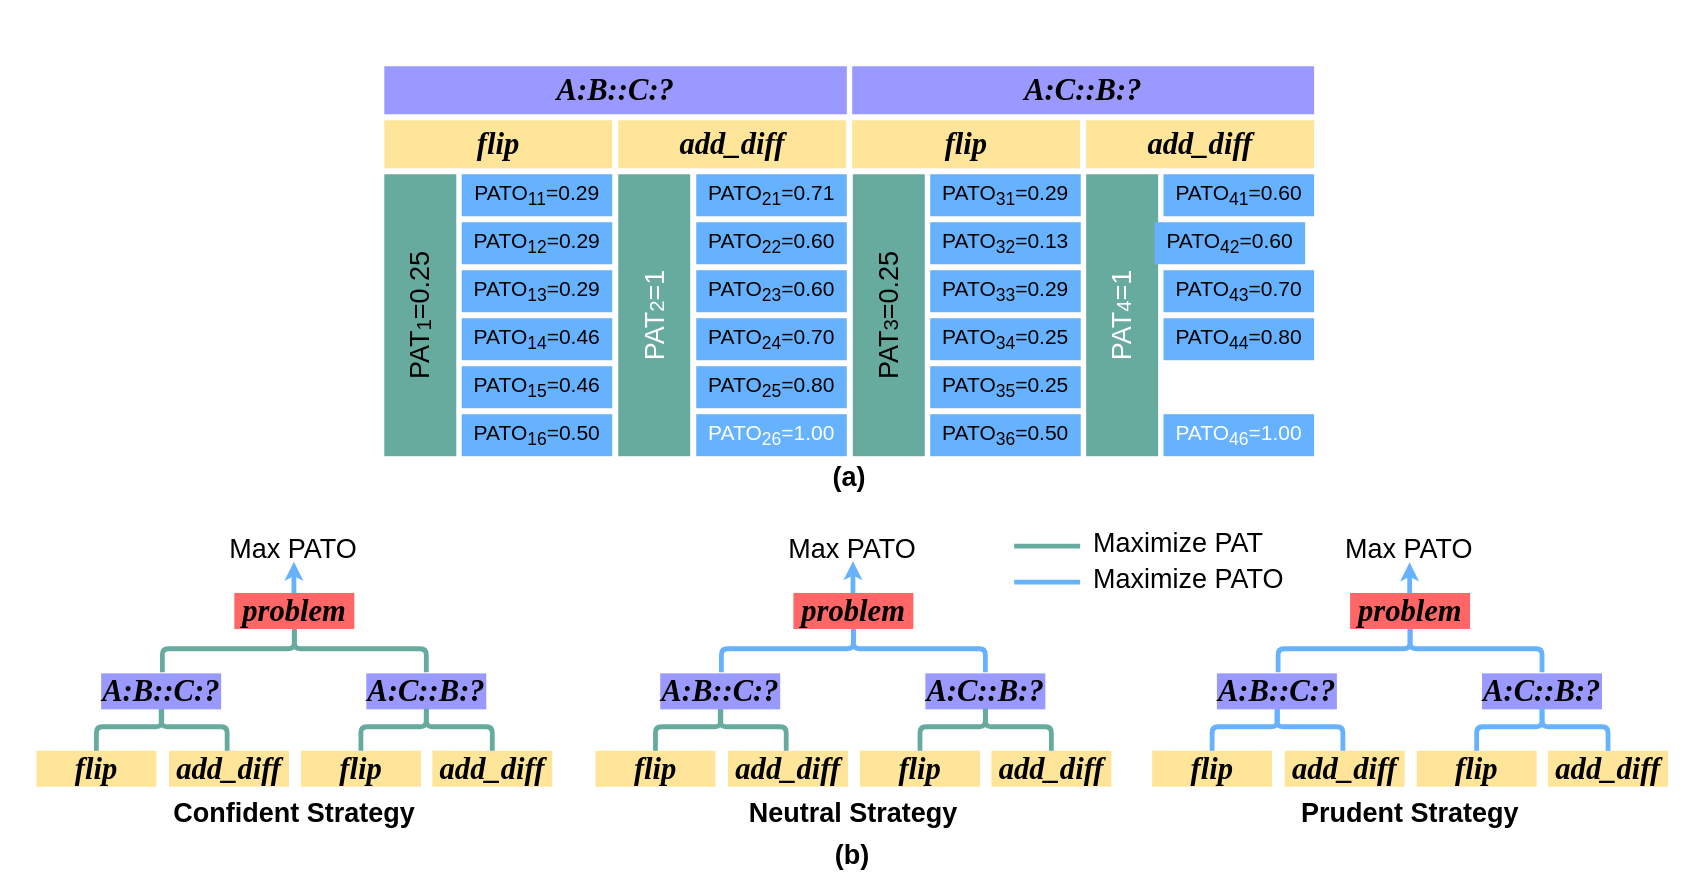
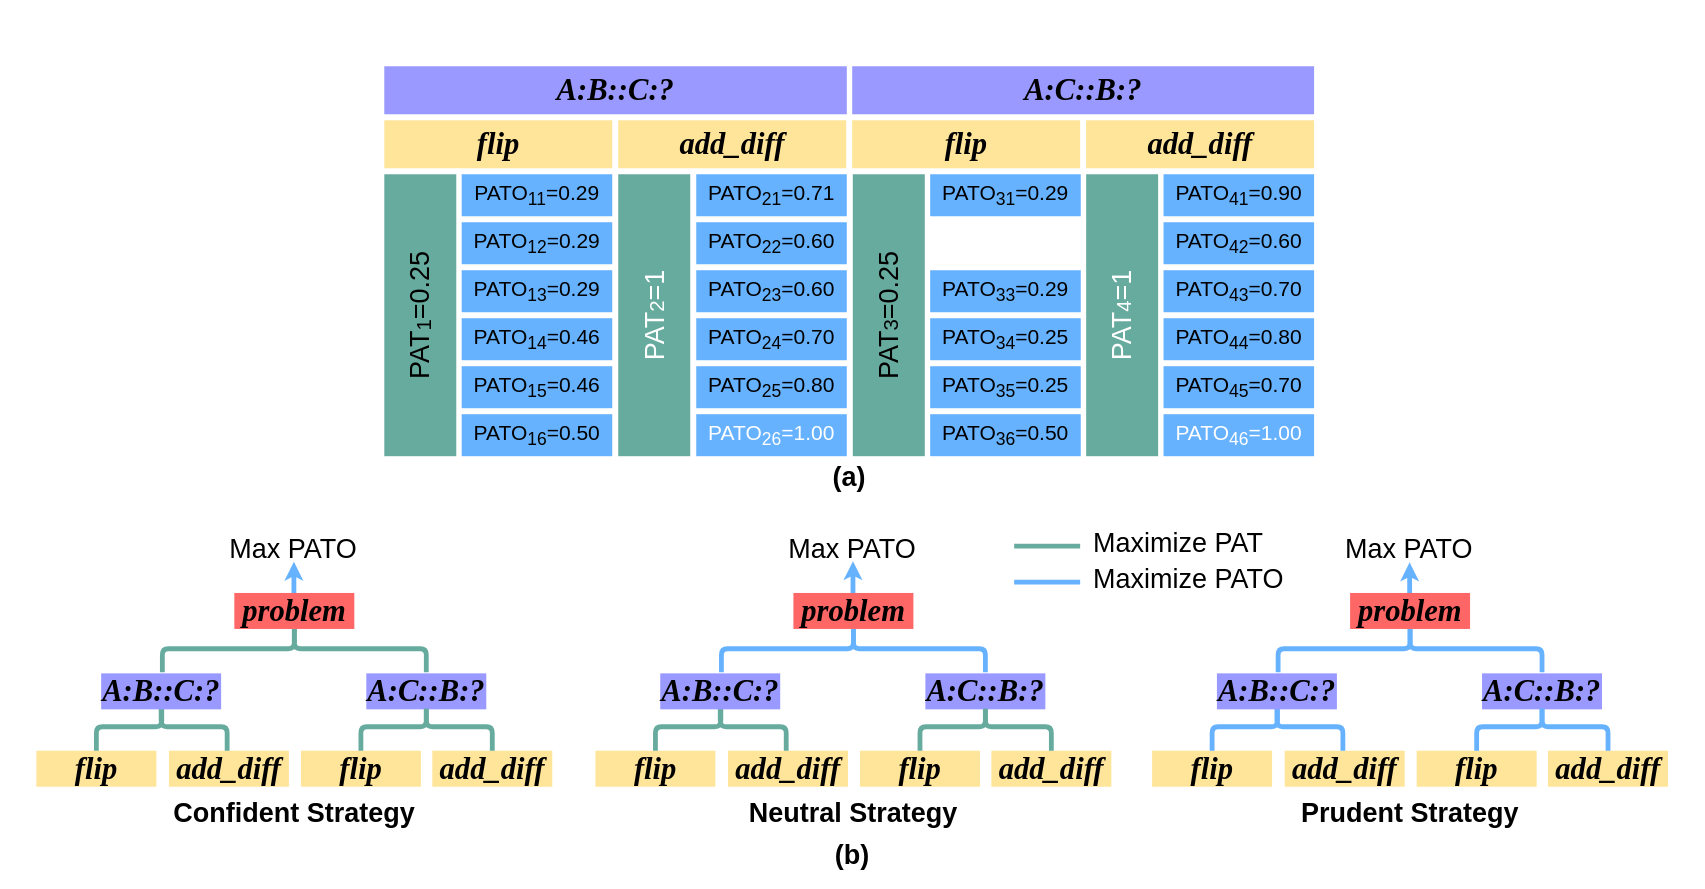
node "PATO41=0.60": label "PATO41=0.60" -> "PATO41=0.90"
node "PATO32=0.13": removed
node "PATO42=0.60": moved (1230, 243) -> (1239, 243)
node "PATO45=0.70": added
